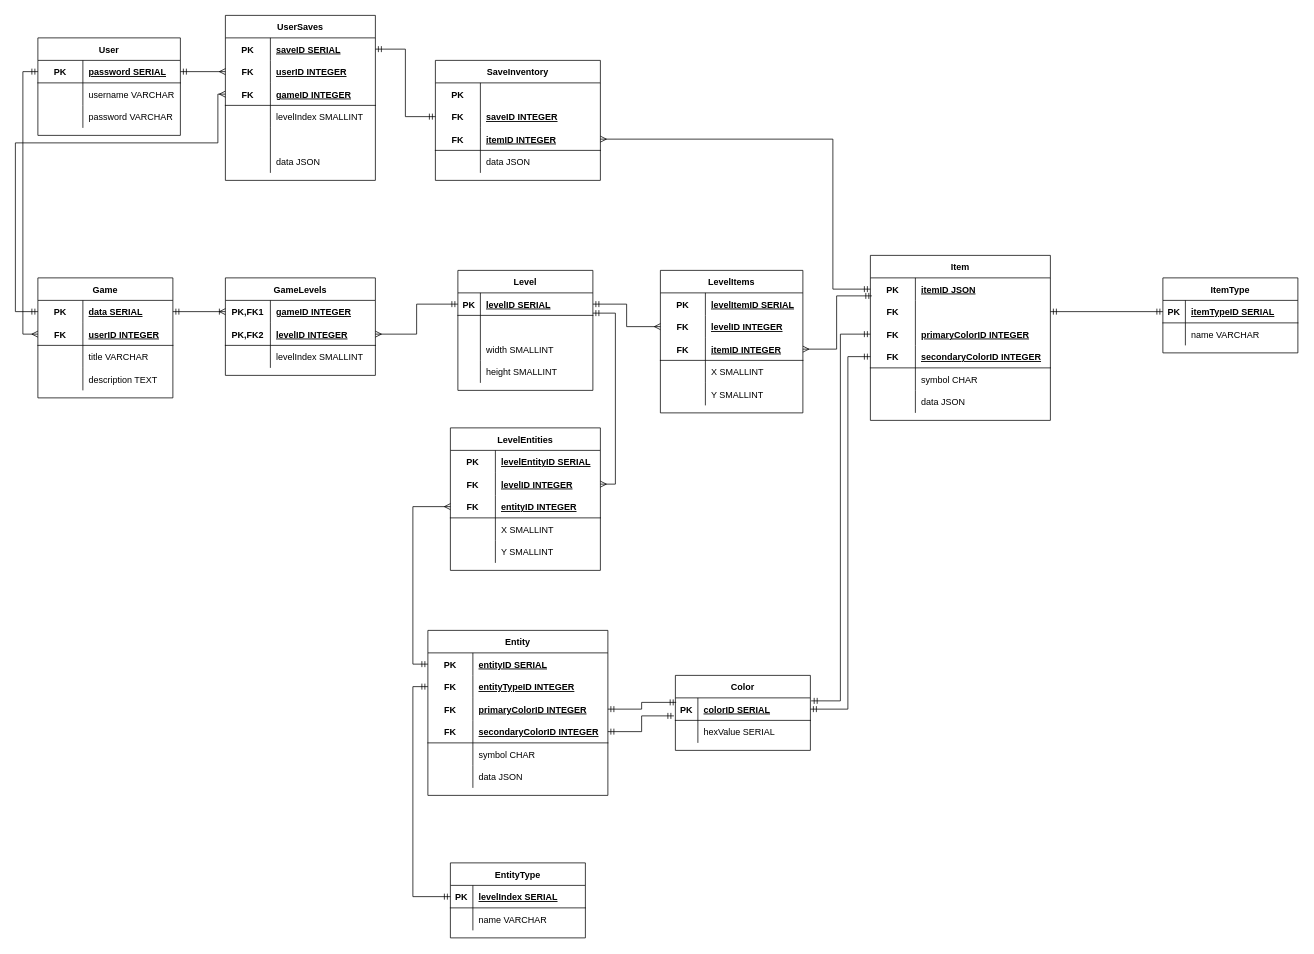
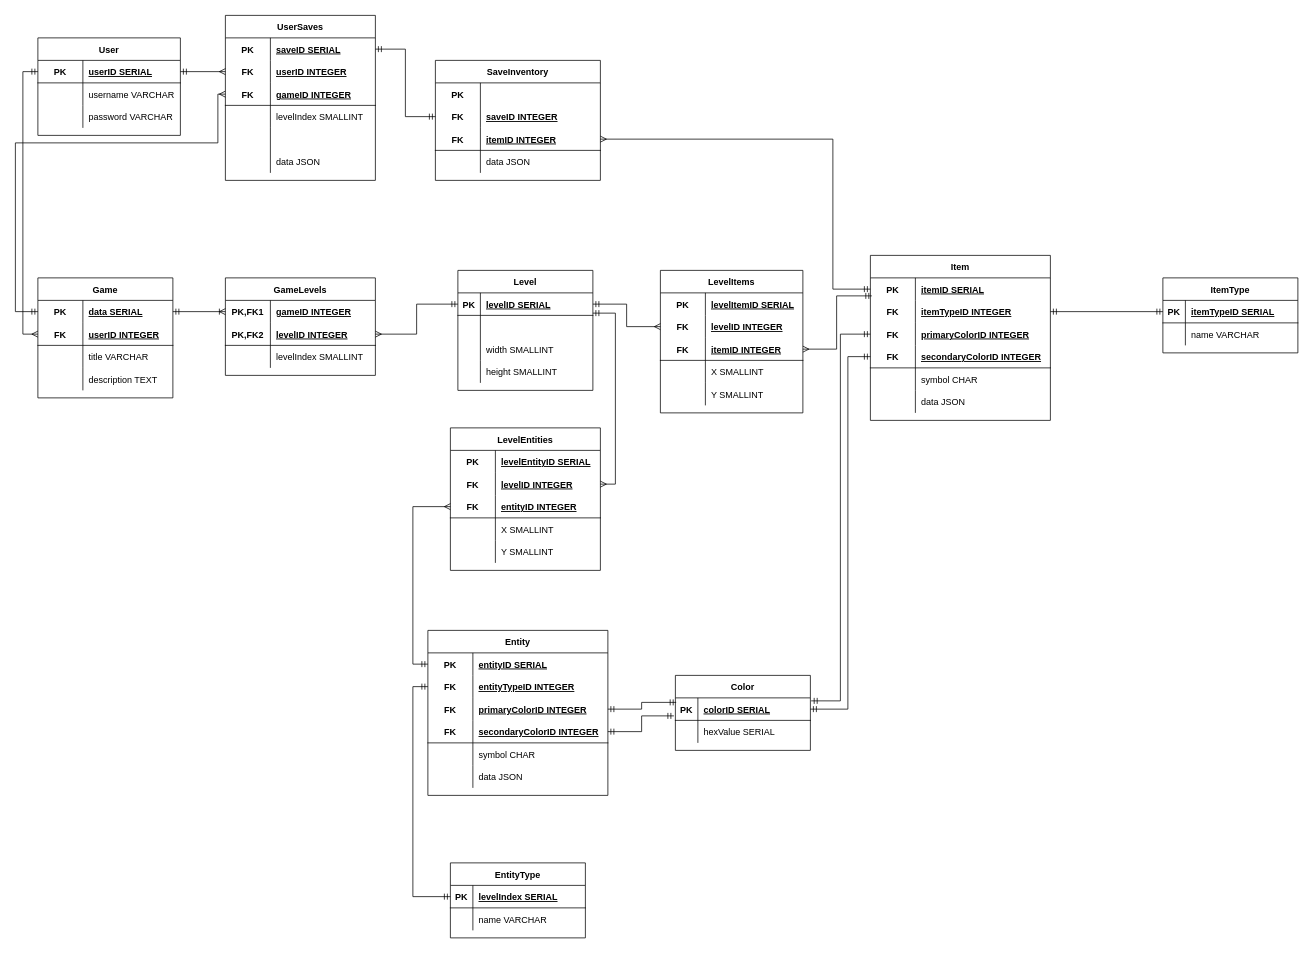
node "password SERIAL": label "password SERIAL" -> "userID SERIAL"
node "itemID JSON": label "itemID JSON" -> "itemID SERIAL"
node "itemTypeID INTEGER": added
